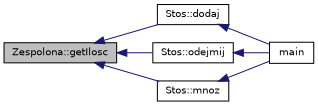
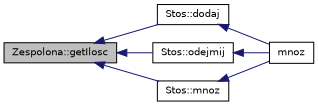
node "main": label "main" -> "mnoz"
